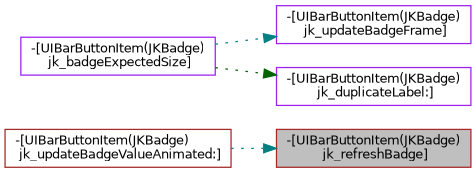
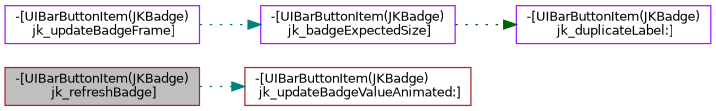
edge "-[UIBarButtonItem(JKBadge) jk_badgeExpectedSize]" -> "-[UIBarButtonItem(JKBadge) jk_updateBadgeFrame]": reversed
edge "-[UIBarButtonItem(JKBadge) jk_updateBadgeValueAnimated:]" -> "-[UIBarButtonItem(JKBadge) jk_refreshBadge]": reversed
